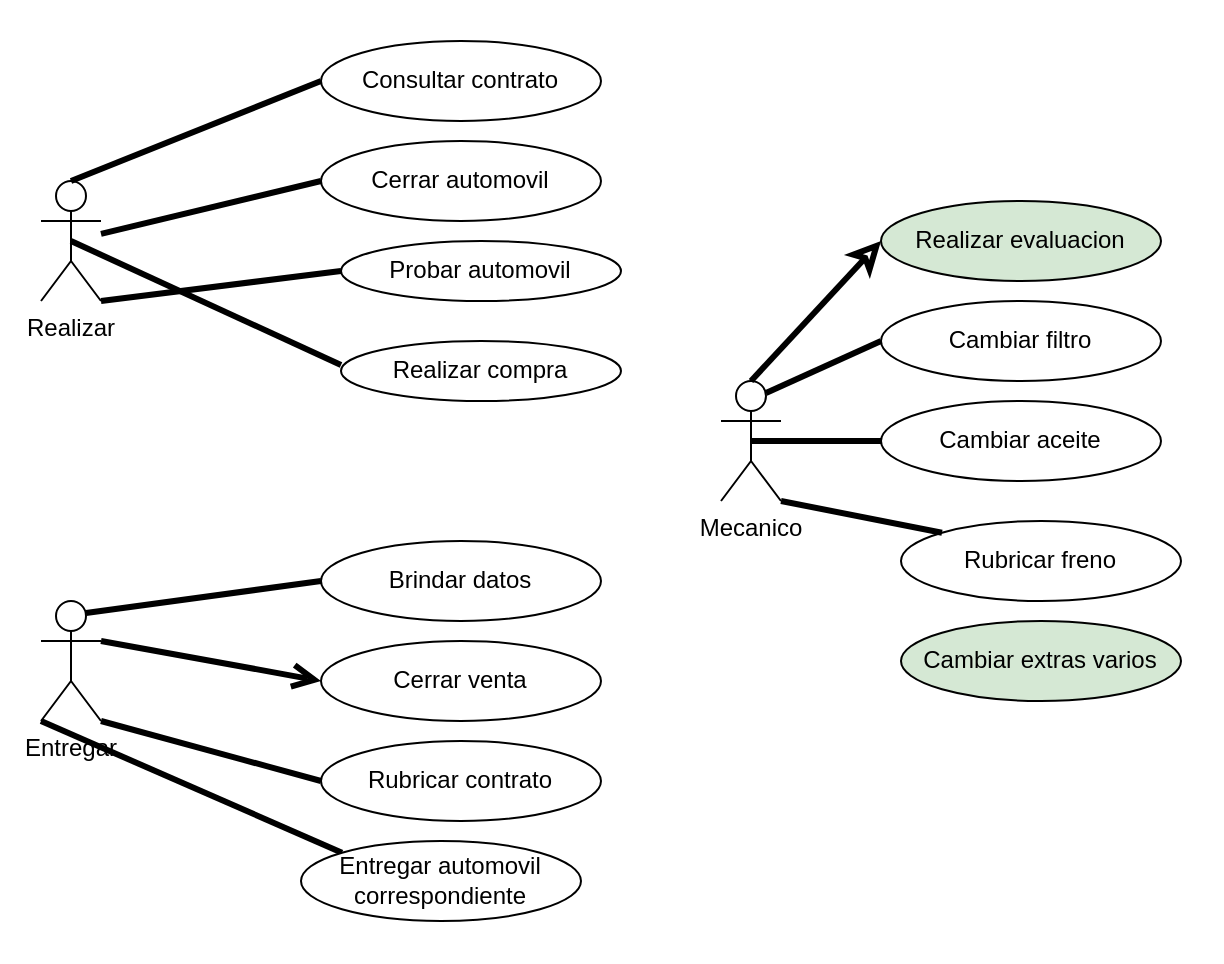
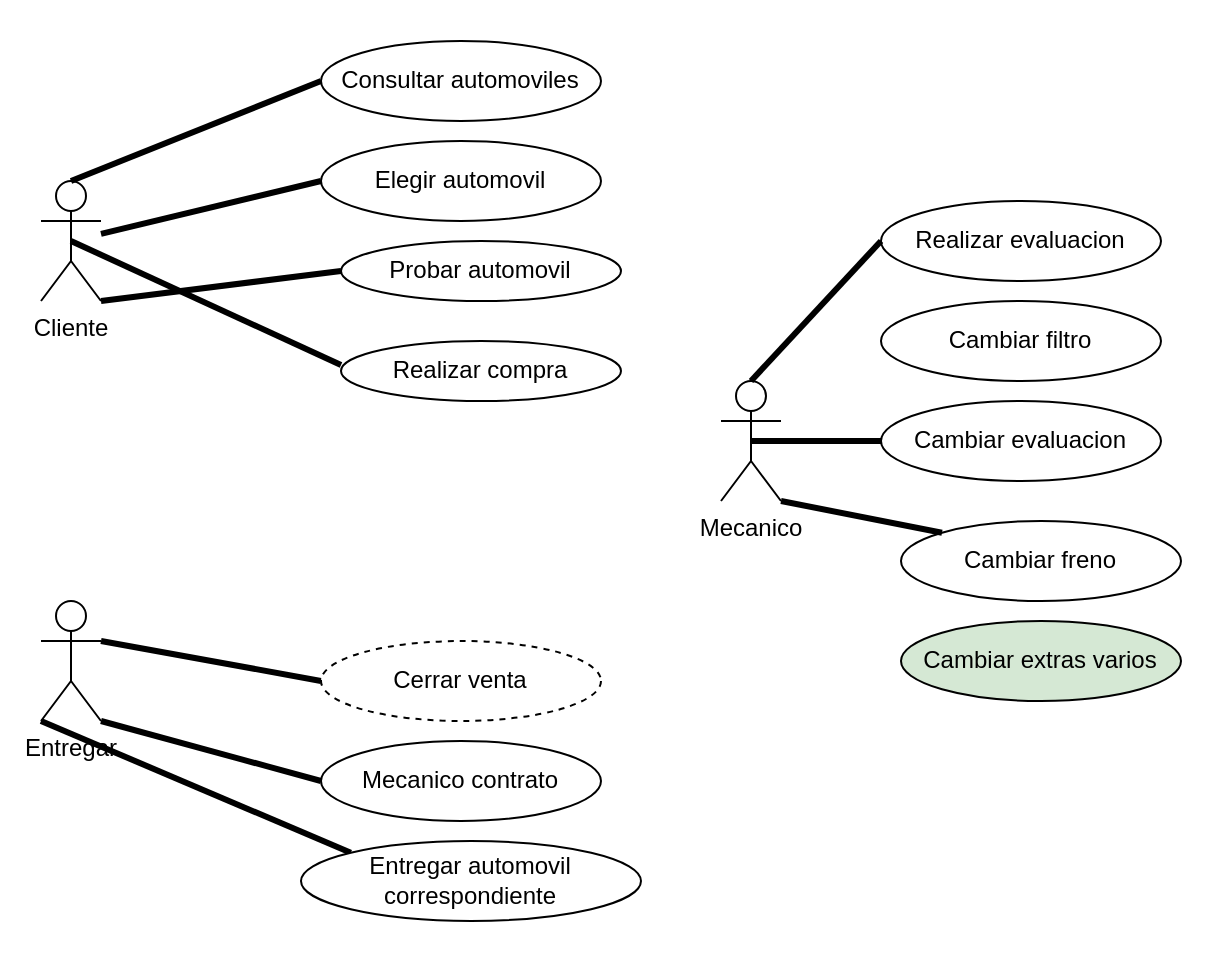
node "Consultar contrato": label "Consultar contrato" -> "Consultar automoviles"
node "Cerrar automovil": label "Cerrar automovil" -> "Elegir automovil"
node "Realizar evaluacion": fillcolor #d5e8d4 -> #ffffff
edge "Mecanico" -> "Realizar evaluacion": arrowhead classic -> none
node "Realizar": label "Realizar" -> "Cliente"
edge "Cambiar filtro" -- "Mecanico": removed
node "Cambiar aceite": label "Cambiar aceite" -> "Cambiar evaluacion"
node "Rubricar freno": label "Rubricar freno" -> "Cambiar freno"
node "Brindar datos": removed
edge "Brindar datos" -- "Entregar": removed
edge "Entregar" -> "Cerrar venta": arrowhead open -> none
node "Cerrar venta": style solid -> dashed
node "Rubricar contrato": label "Rubricar contrato" -> "Mecanico contrato"
node "Entregar automovil correspondiente": size 280x80 -> 340x80
